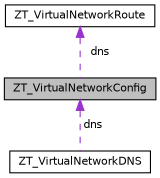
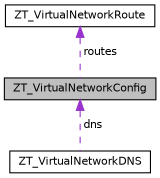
edge "ZT_VirtualNetworkConfig" -> "ZT_VirtualNetworkRoute": label " dns" -> " routes"
